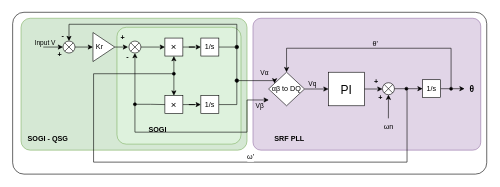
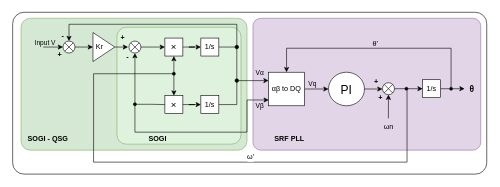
node "αβ to DQ": shape diamond -> rectangle
node "PI": shape rectangle -> ellipse
node "SOGI": moved (157, 130) -> (157, 139)
